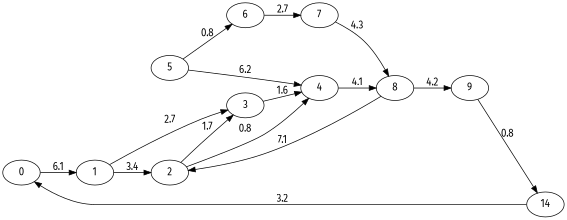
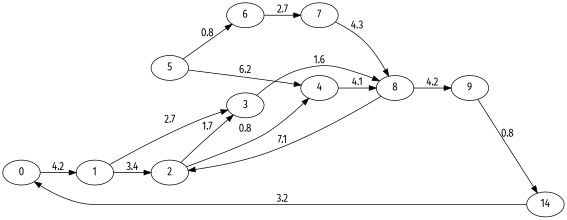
edge "3" -> "4": now "3" -> "8"
edge "0" -> "1": label "6.1" -> "4.2"
